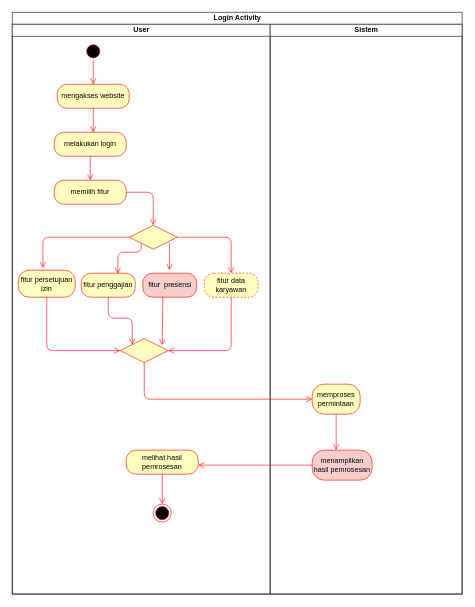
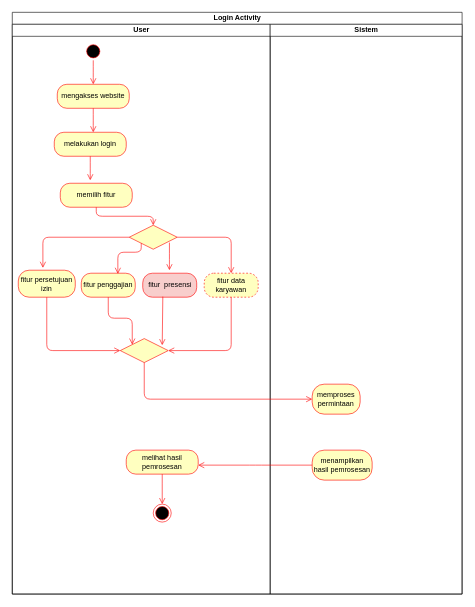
node "memilih fitur": moved (90, 192) -> (96, 195)
edge "memproses permintaan" -> "menampilkan hasil pemrosesan": removed
node "menampilkan hasil pemrosesan": fillcolor #f8cecc -> #ffffc0
